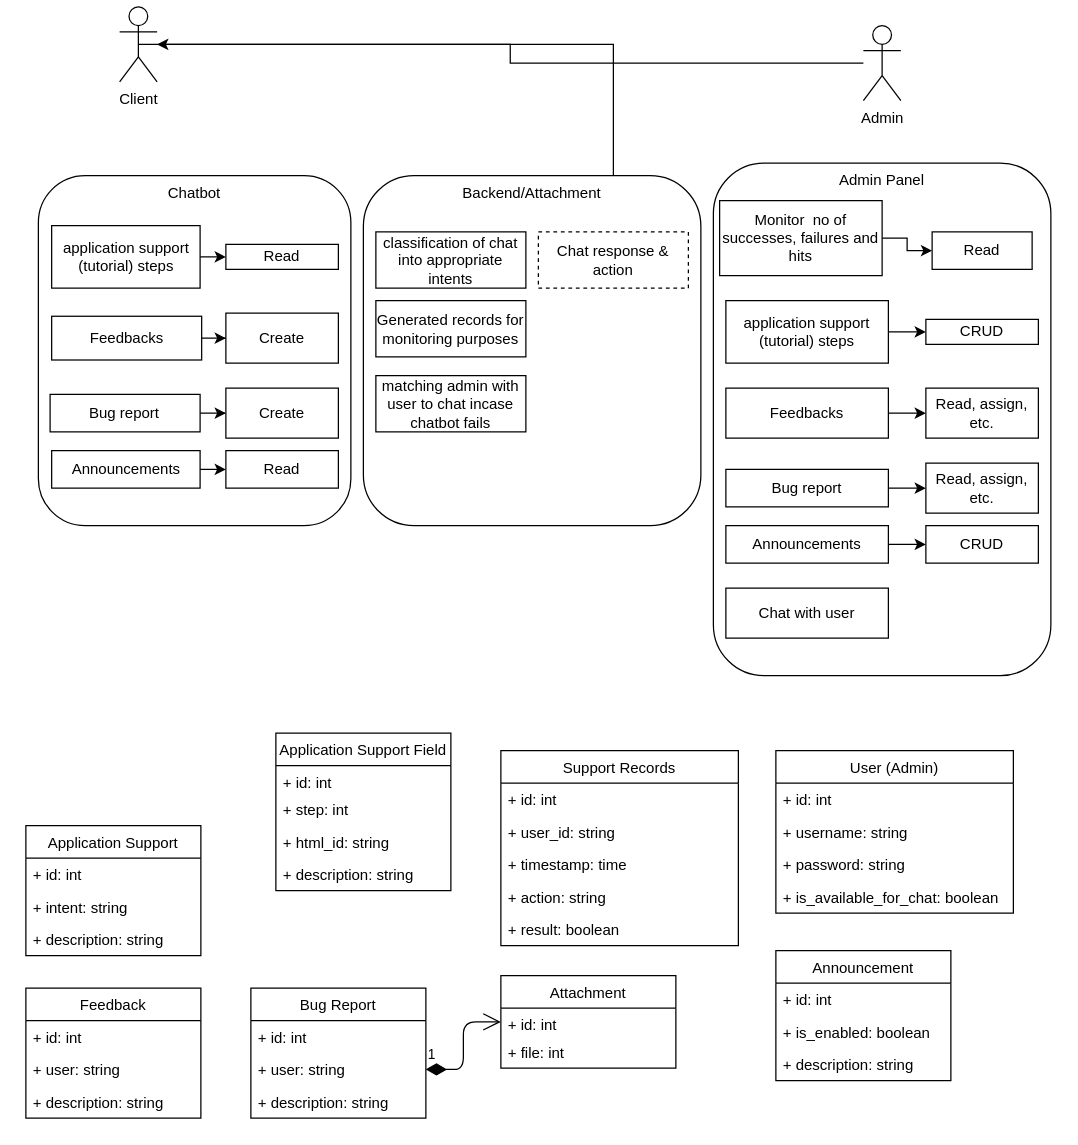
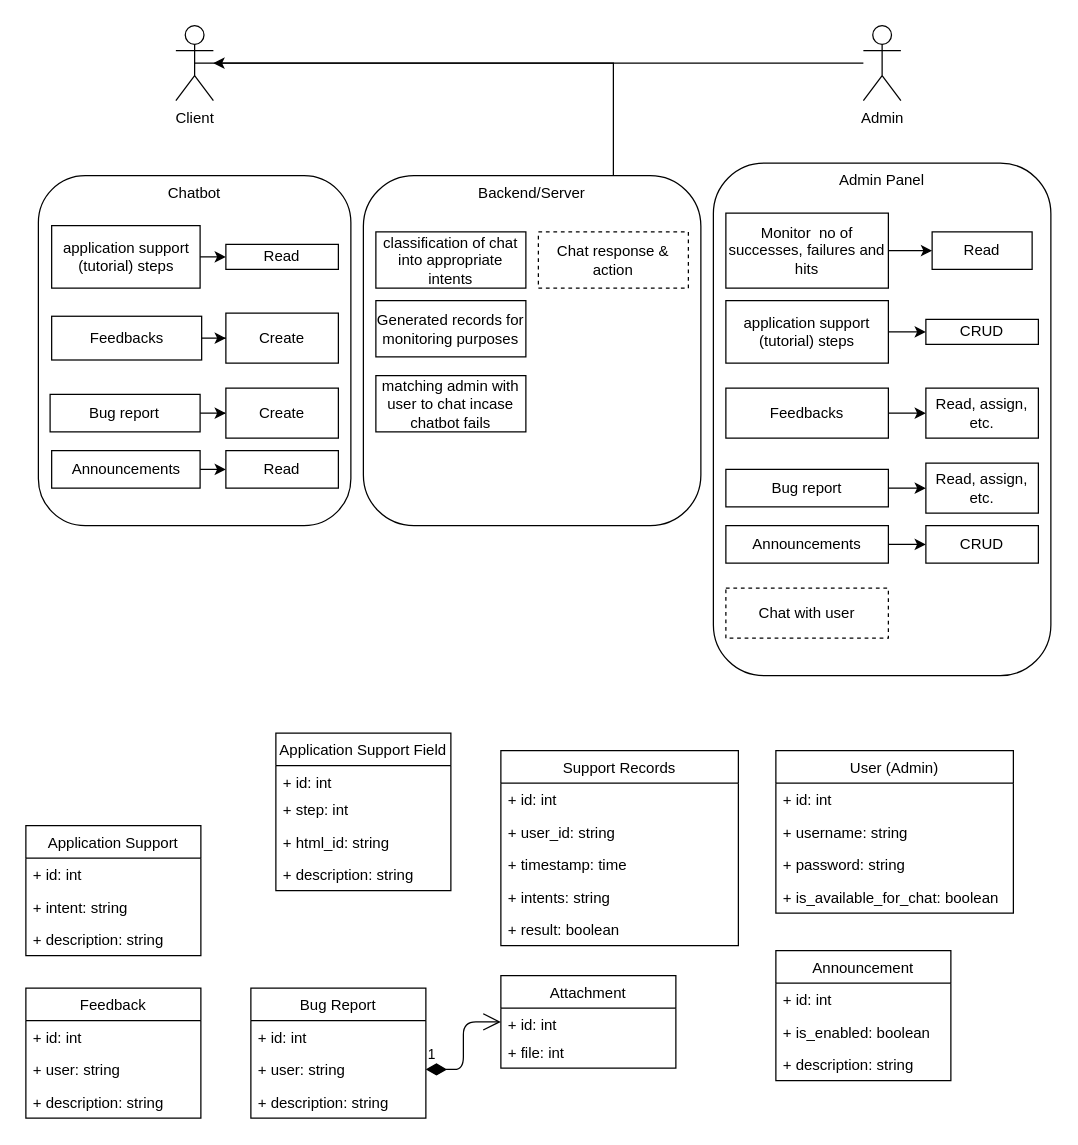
node "Client": moved (138, 44) -> (194, 63)
node "Backend/Attachment": label "Backend/Attachment" -> "Backend/Server"
node "Monitor no of successes, failures and hits": moved (801, 238) -> (807, 251)
node "Chat with user": style solid -> dashed
node "+ action: string": label "+ action: string" -> "+ intents: string"
